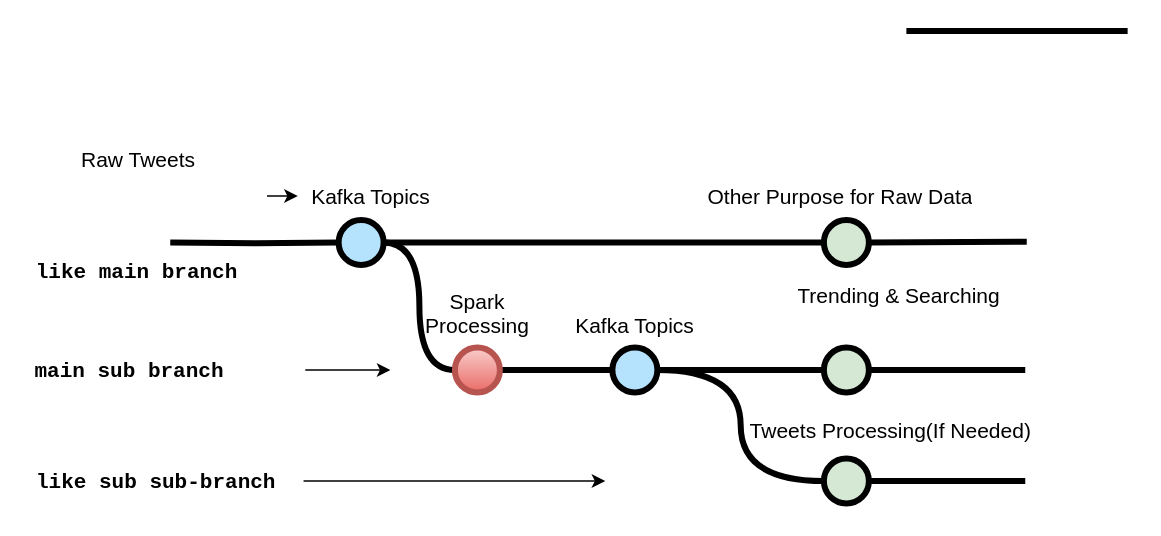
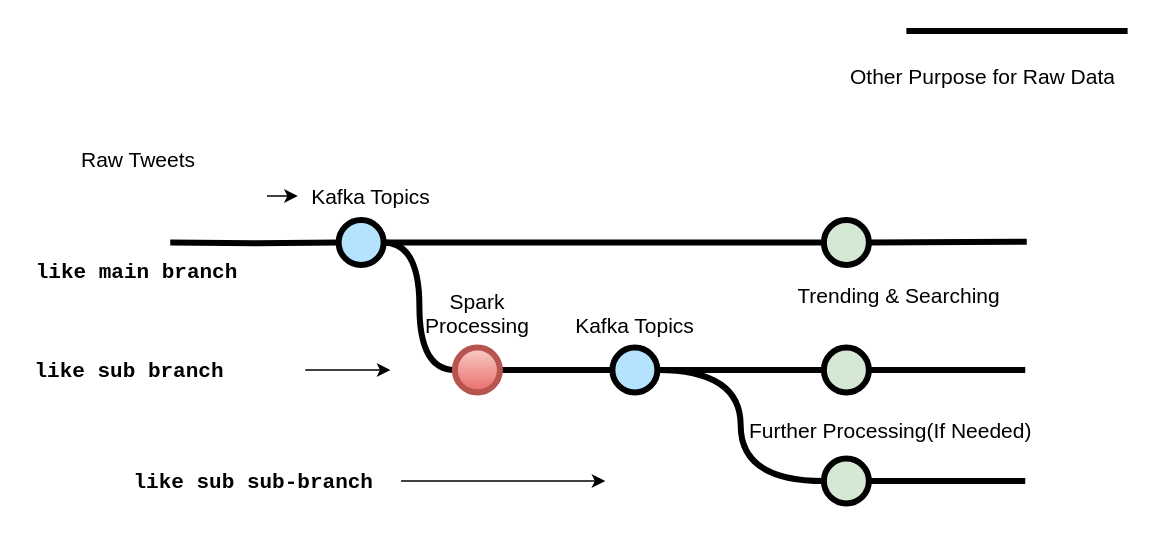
node "Other Purpose for Raw Data": moved (841, 196) -> (984, 76)
node "main sub branch": label "main sub branch" -> "like sub branch"
node "Tweets Processing(If Needed)": label "Tweets Processing(If Needed)" -> "Further Processing(If Needed)"
node "like sub sub-branch": moved (169, 481) -> (266, 481)
